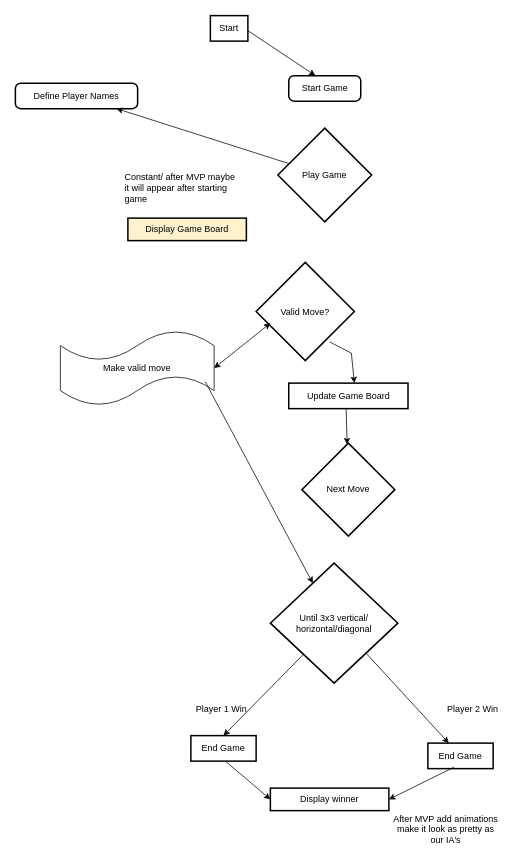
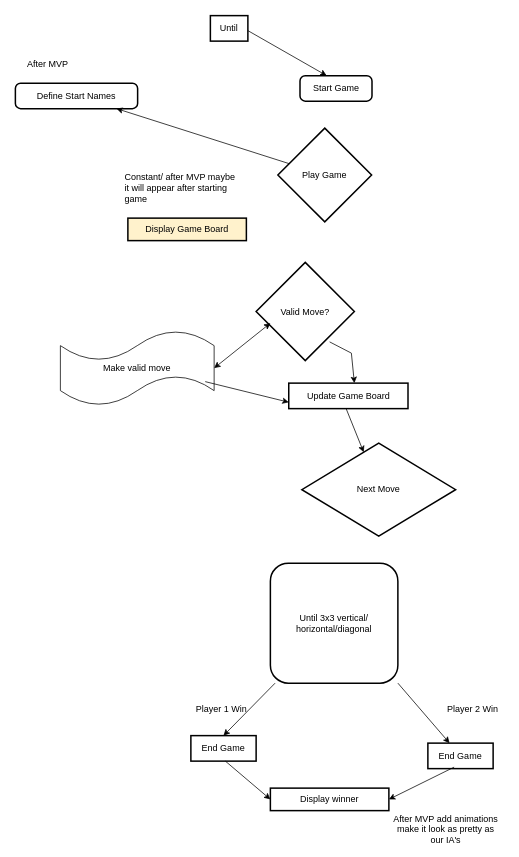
node "Start": label "Start" -> "Until"
node "After MVP": added
node "Start Game": moved (325, 88) -> (336, 88)
node "Define Player Names": label "Define Player Names" -> "Define Start Names"
edge "Make valid move" -> "Until 3x3 vertical/ horizontal/diagonal": now "Make valid move" -> "Update Game Board"
node "Next Move": size 93x93 -> 154x93
node "Until 3x3 vertical/ horizontal/diagonal": shape diamond -> rounded rectangle
